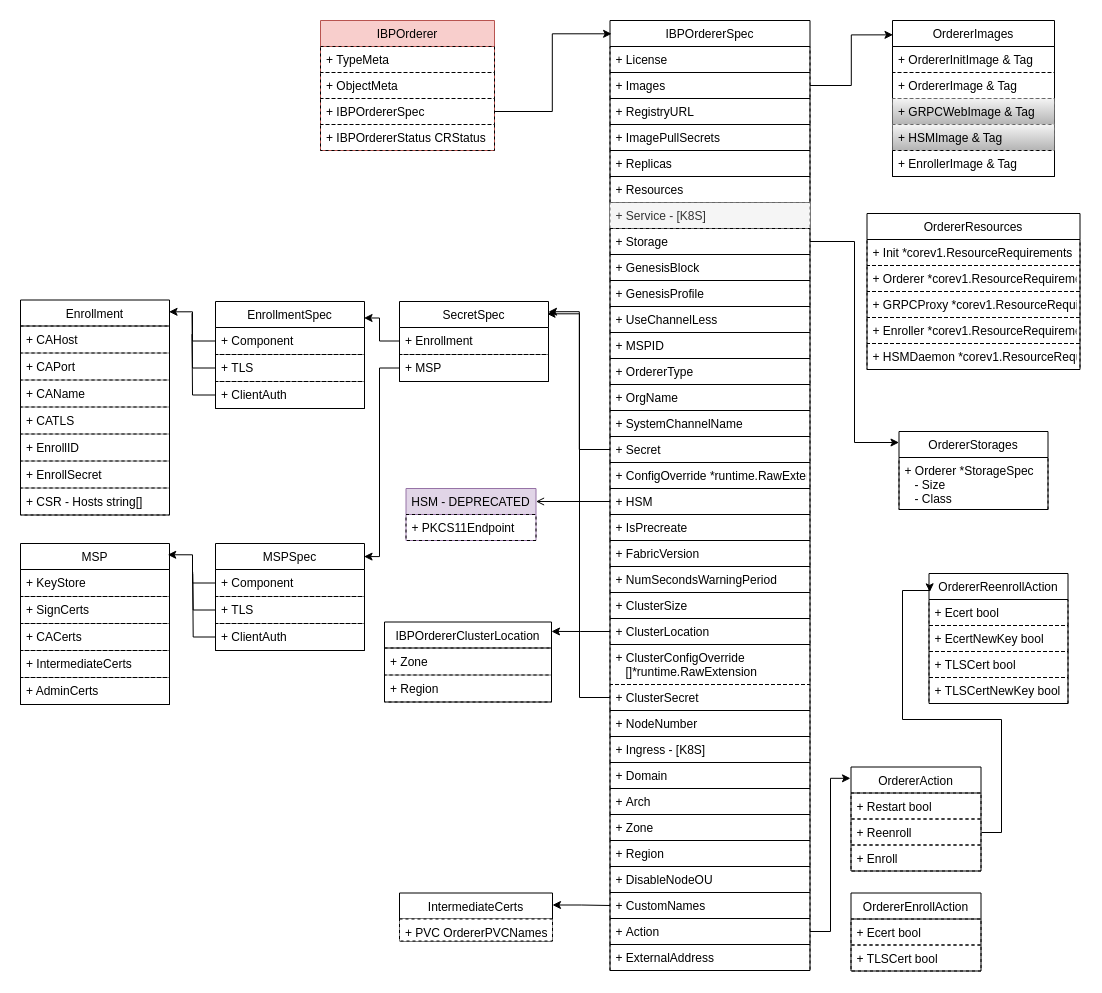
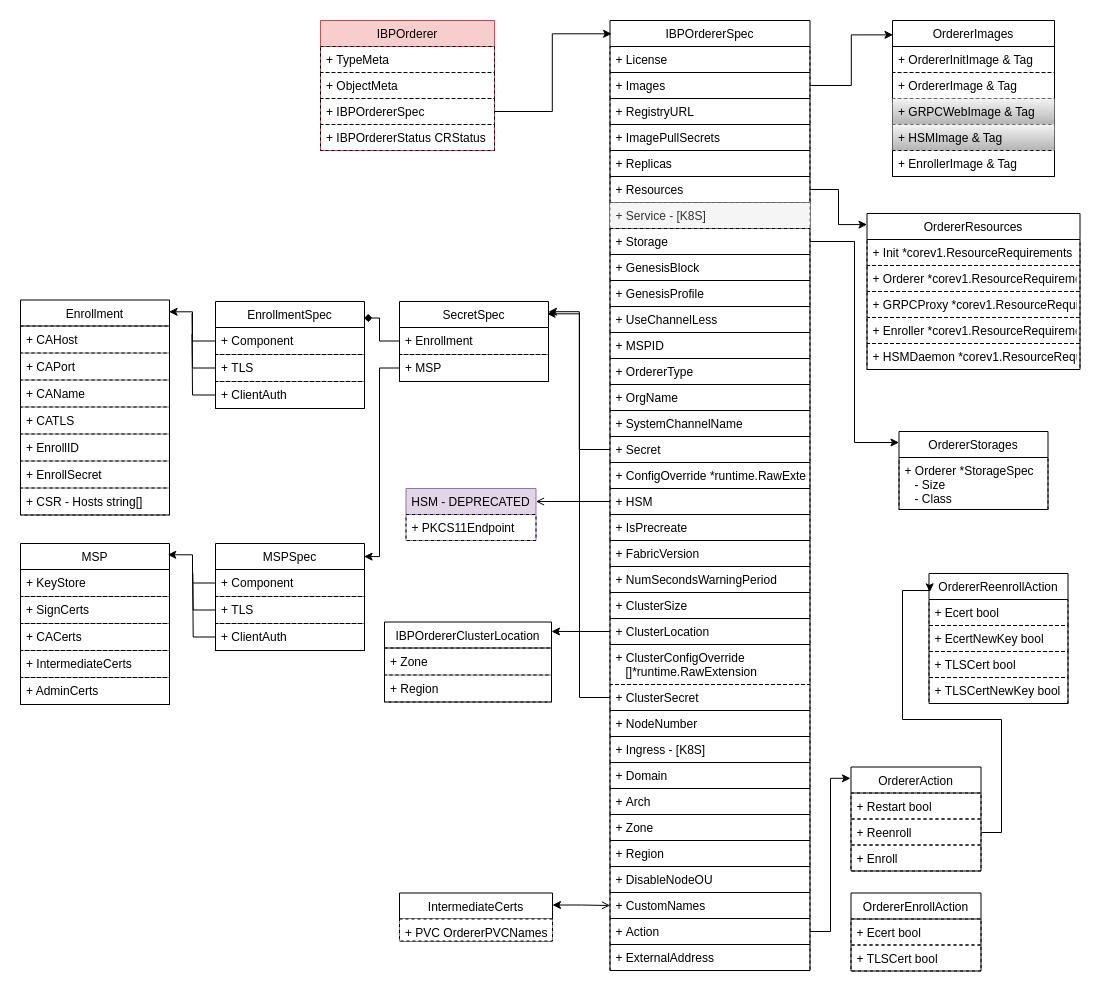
edge "+ Resources" -> "OrdererResources": added
edge "+ Enrollment" -> "EnrollmentSpec": arrowhead classic -> diamond
edge "+ CustomNames" -> "IntermediateCerts": arrowhead none -> open
